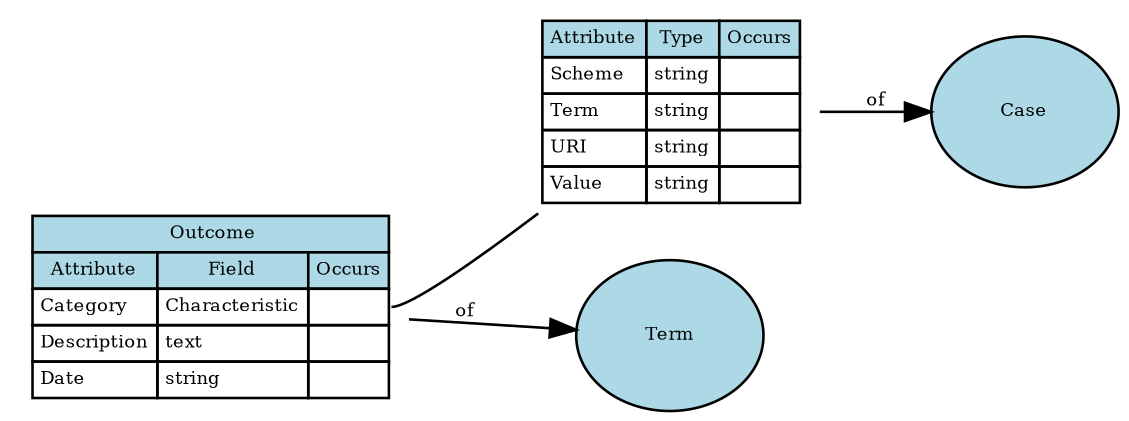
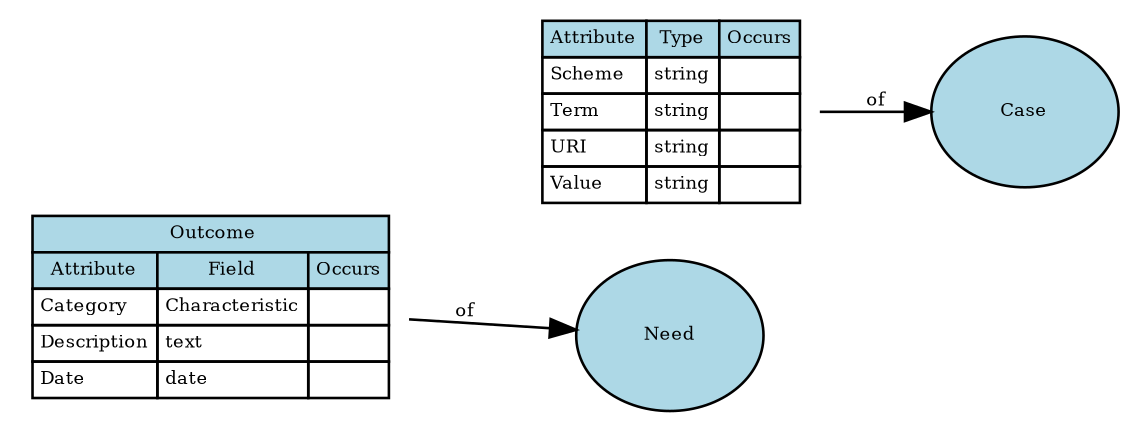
edge "Attribute" -- "Outcome": removed
node "Term": label "Term" -> "Need"
node "Outcome": text "string" -> "date"
